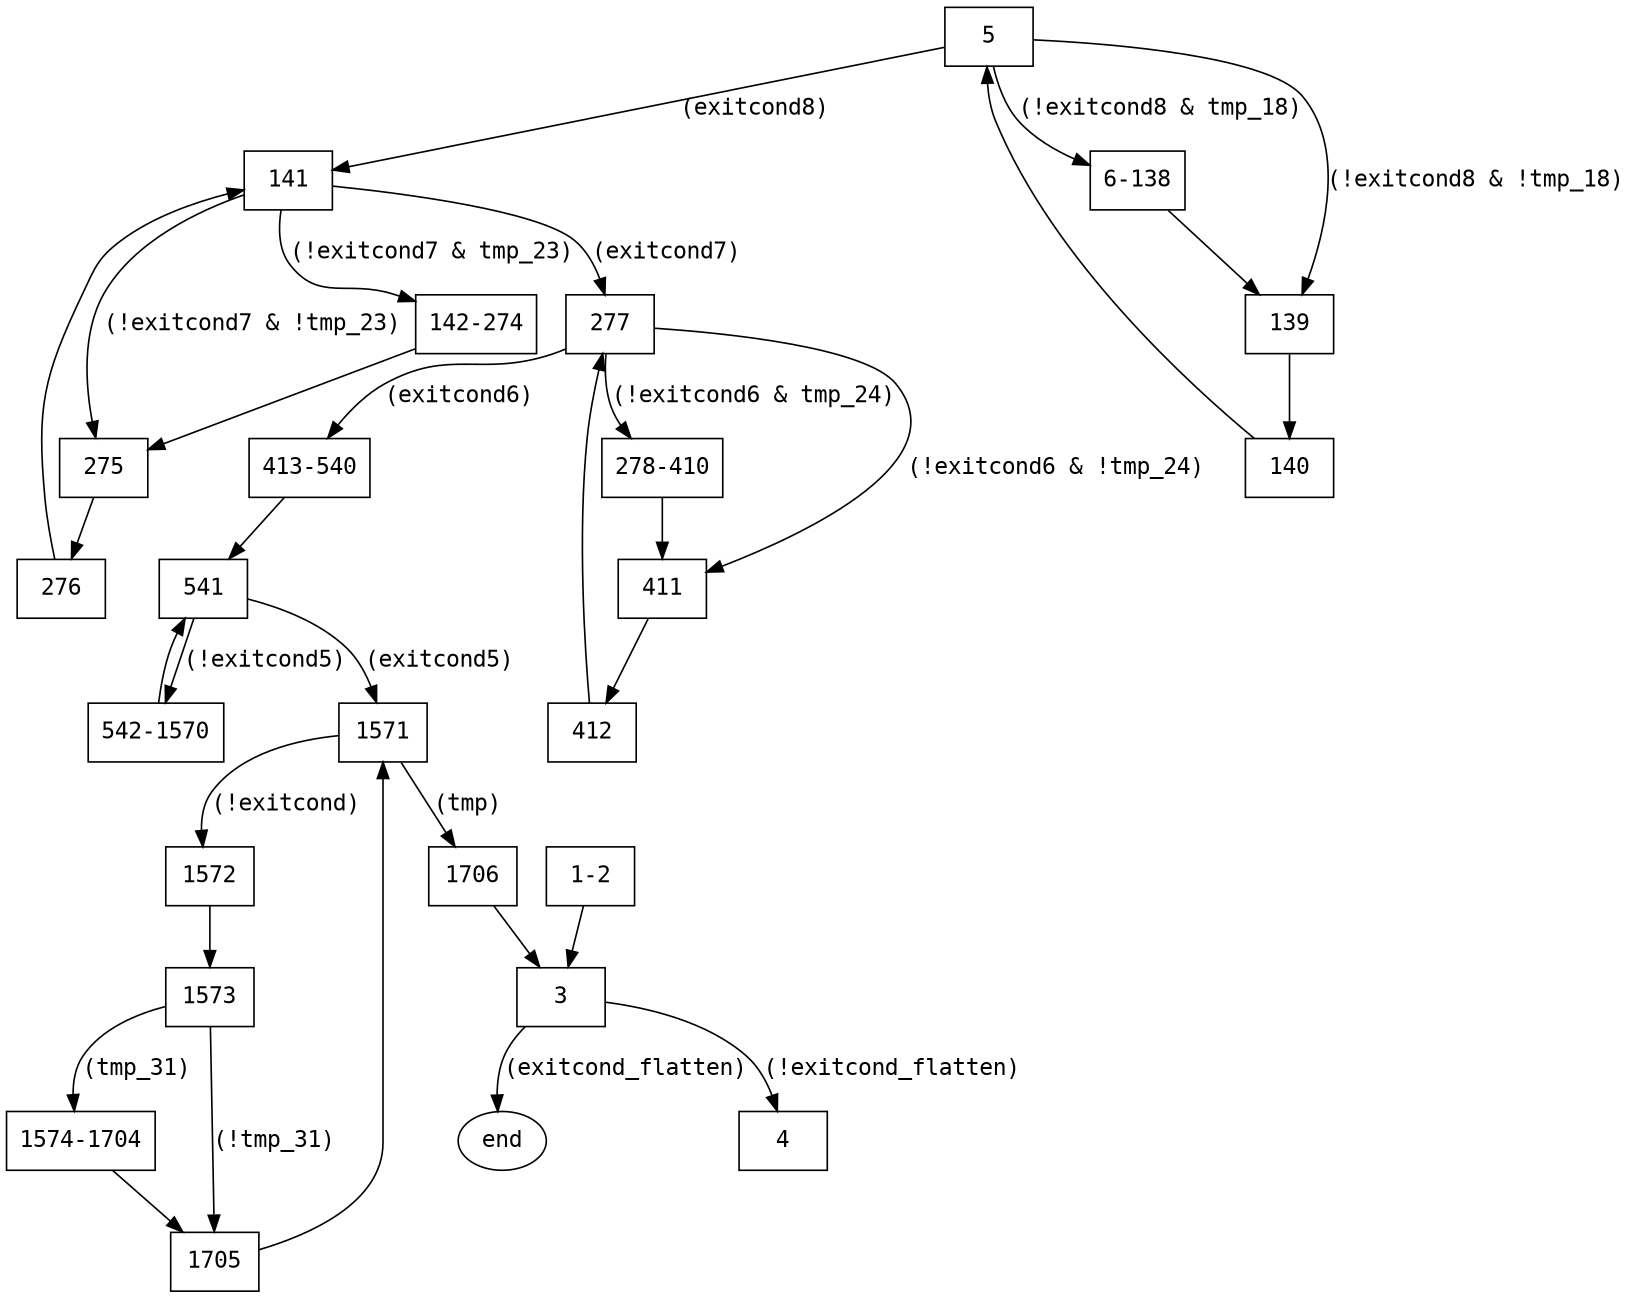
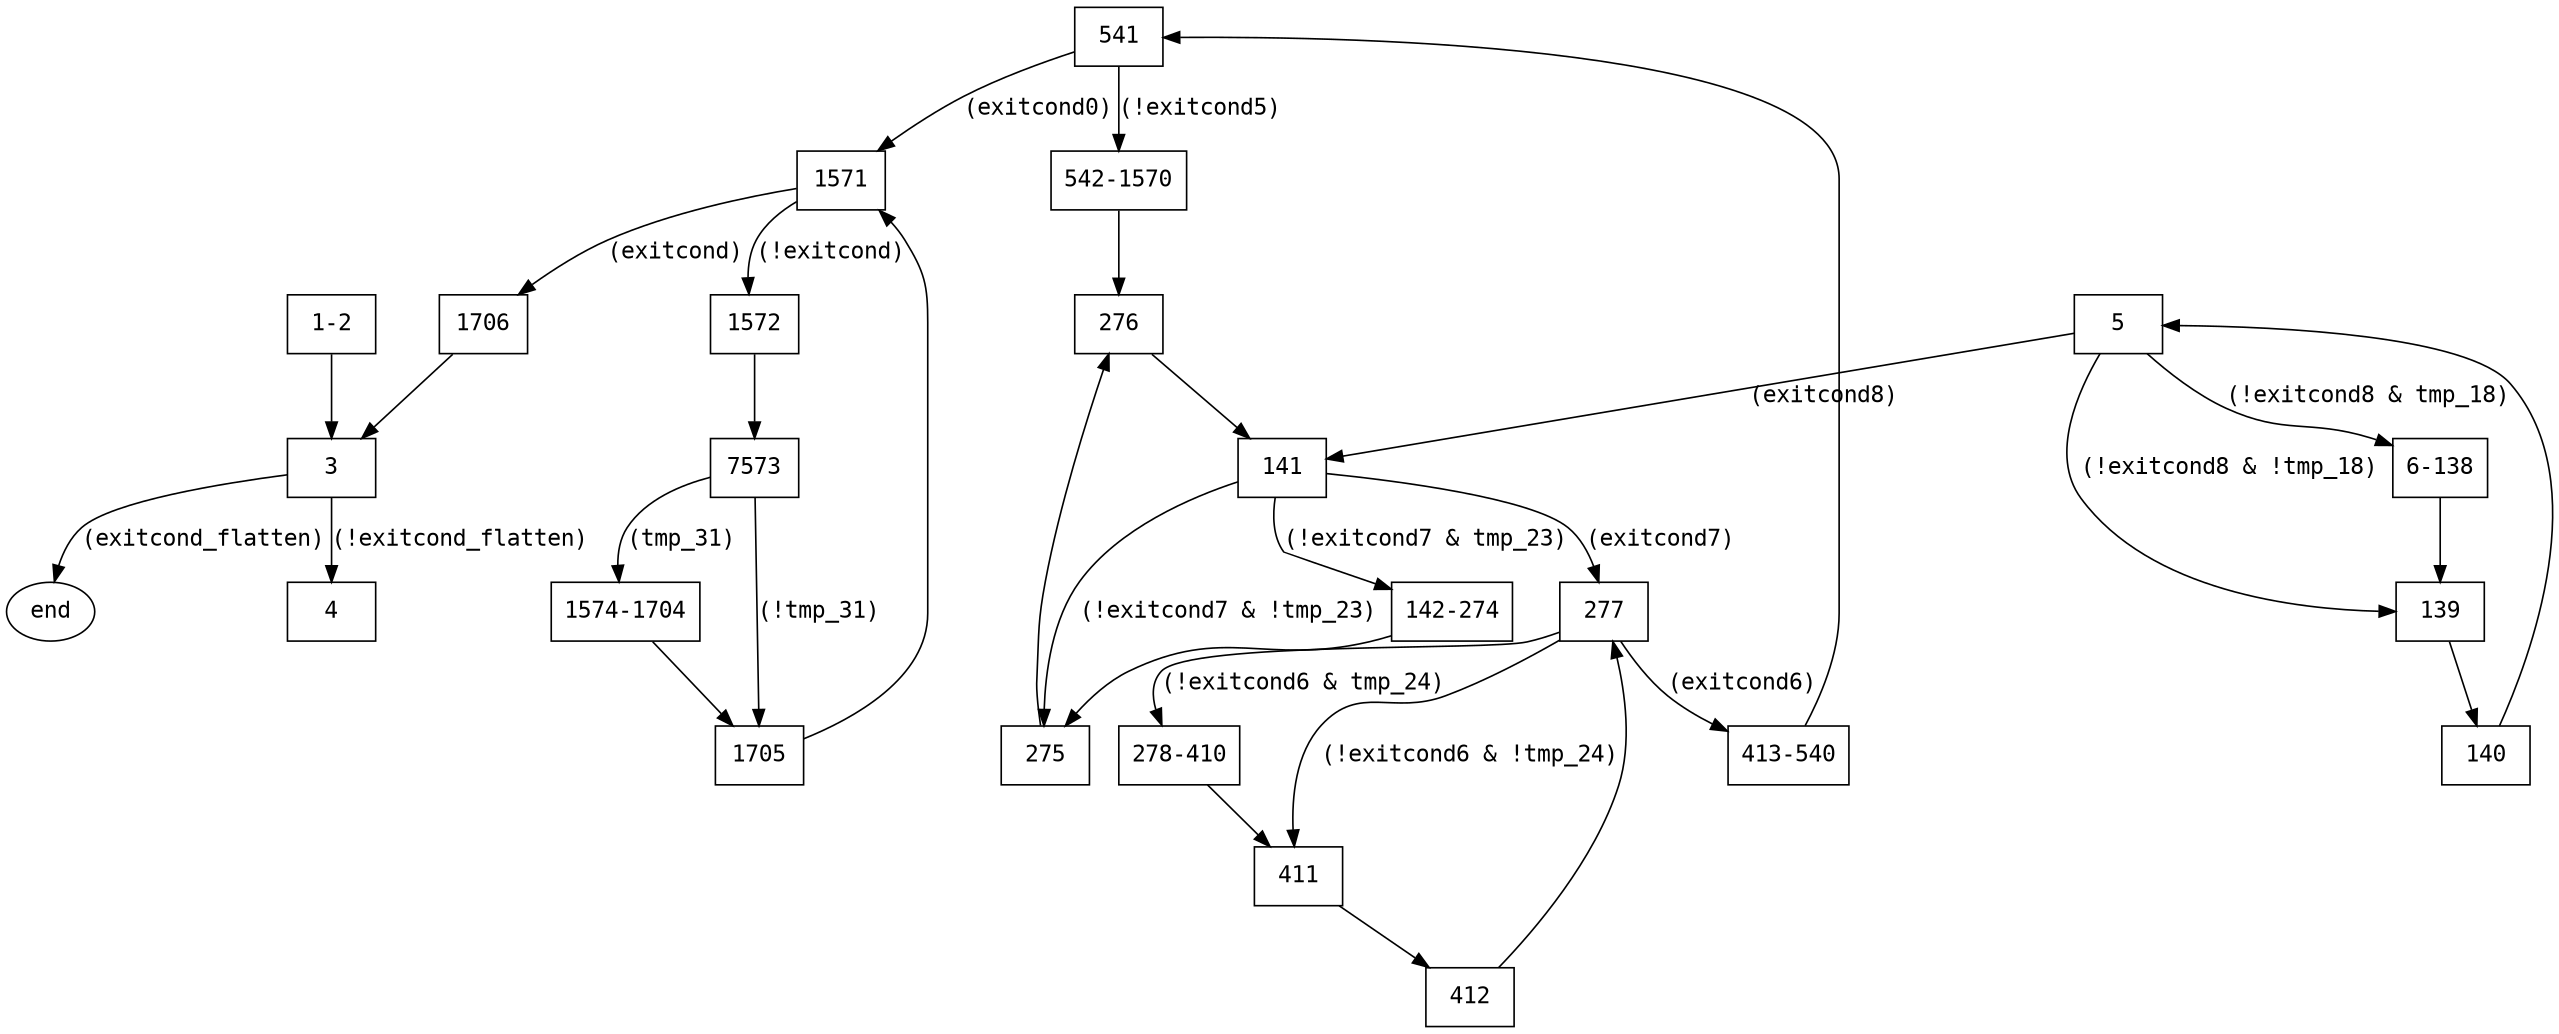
edge "541" -> "1571": label "(exitcond5)" -> "(exitcond0)"
edge "542-1570" -> "541": now "542-1570" -> "276"
edge "1571" -> "1706": label "(tmp)" -> "(exitcond)"
node "1573": label "1573" -> "7573"
